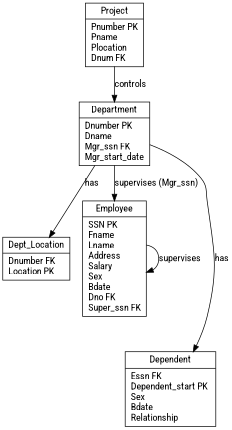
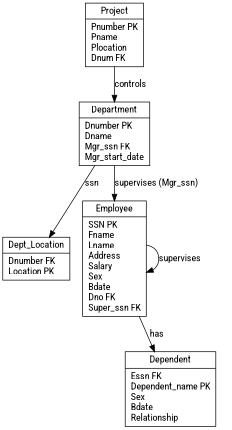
edge "Department" -> "Dept_Location": label "has" -> "ssn"
edge "Department" -> "Dependent": now "Employee" -> "Dependent"
node "Dependent": text "Dependent_start PK" -> "Dependent_name PK"
